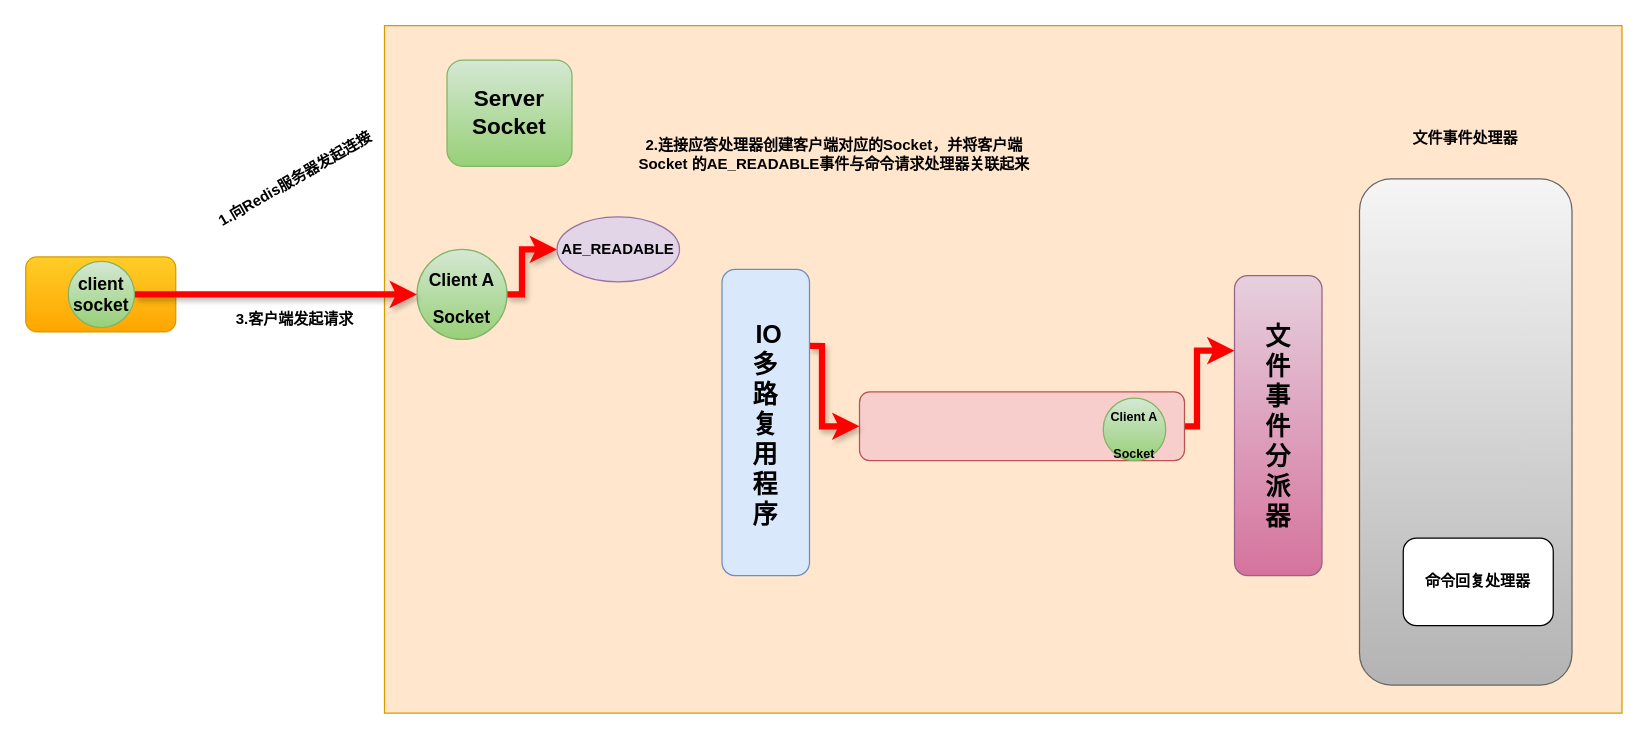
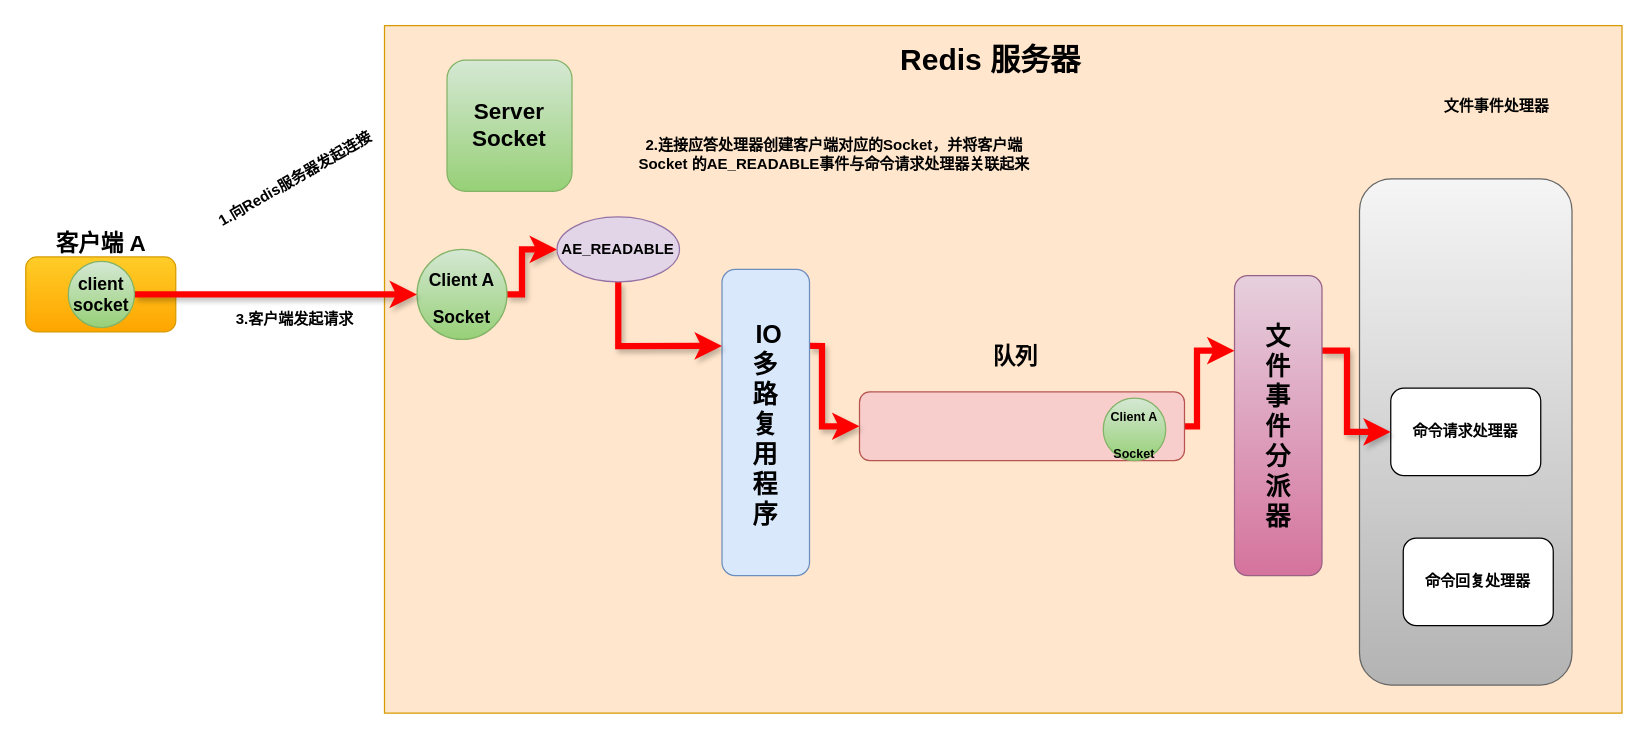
node "Redis 服务器": added
node "Server Socket": size 125x106 -> 125x131
node "文件事件处理器": moved (1466, 138) -> (1497, 107)
node "客户端 A": added
edge "AE_READABLE" -> "IO 多路复用程序": added
node "队列": added
edge "文件事件分派器" -> "命令请求处理器": added
node "命令请求处理器": added
